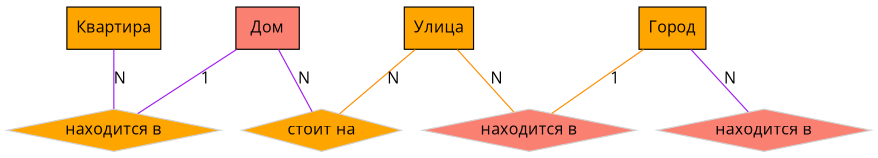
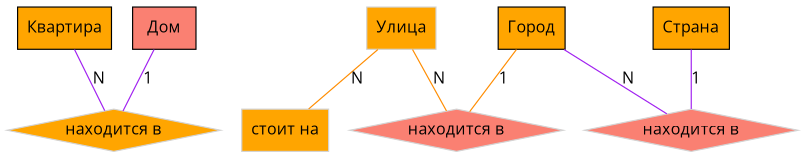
node "Улица": color black -> lightgrey
node "Страна": added
edge "Дом" -- "стоит на": removed, label "N"
node "стоит на": shape diamond -> box
